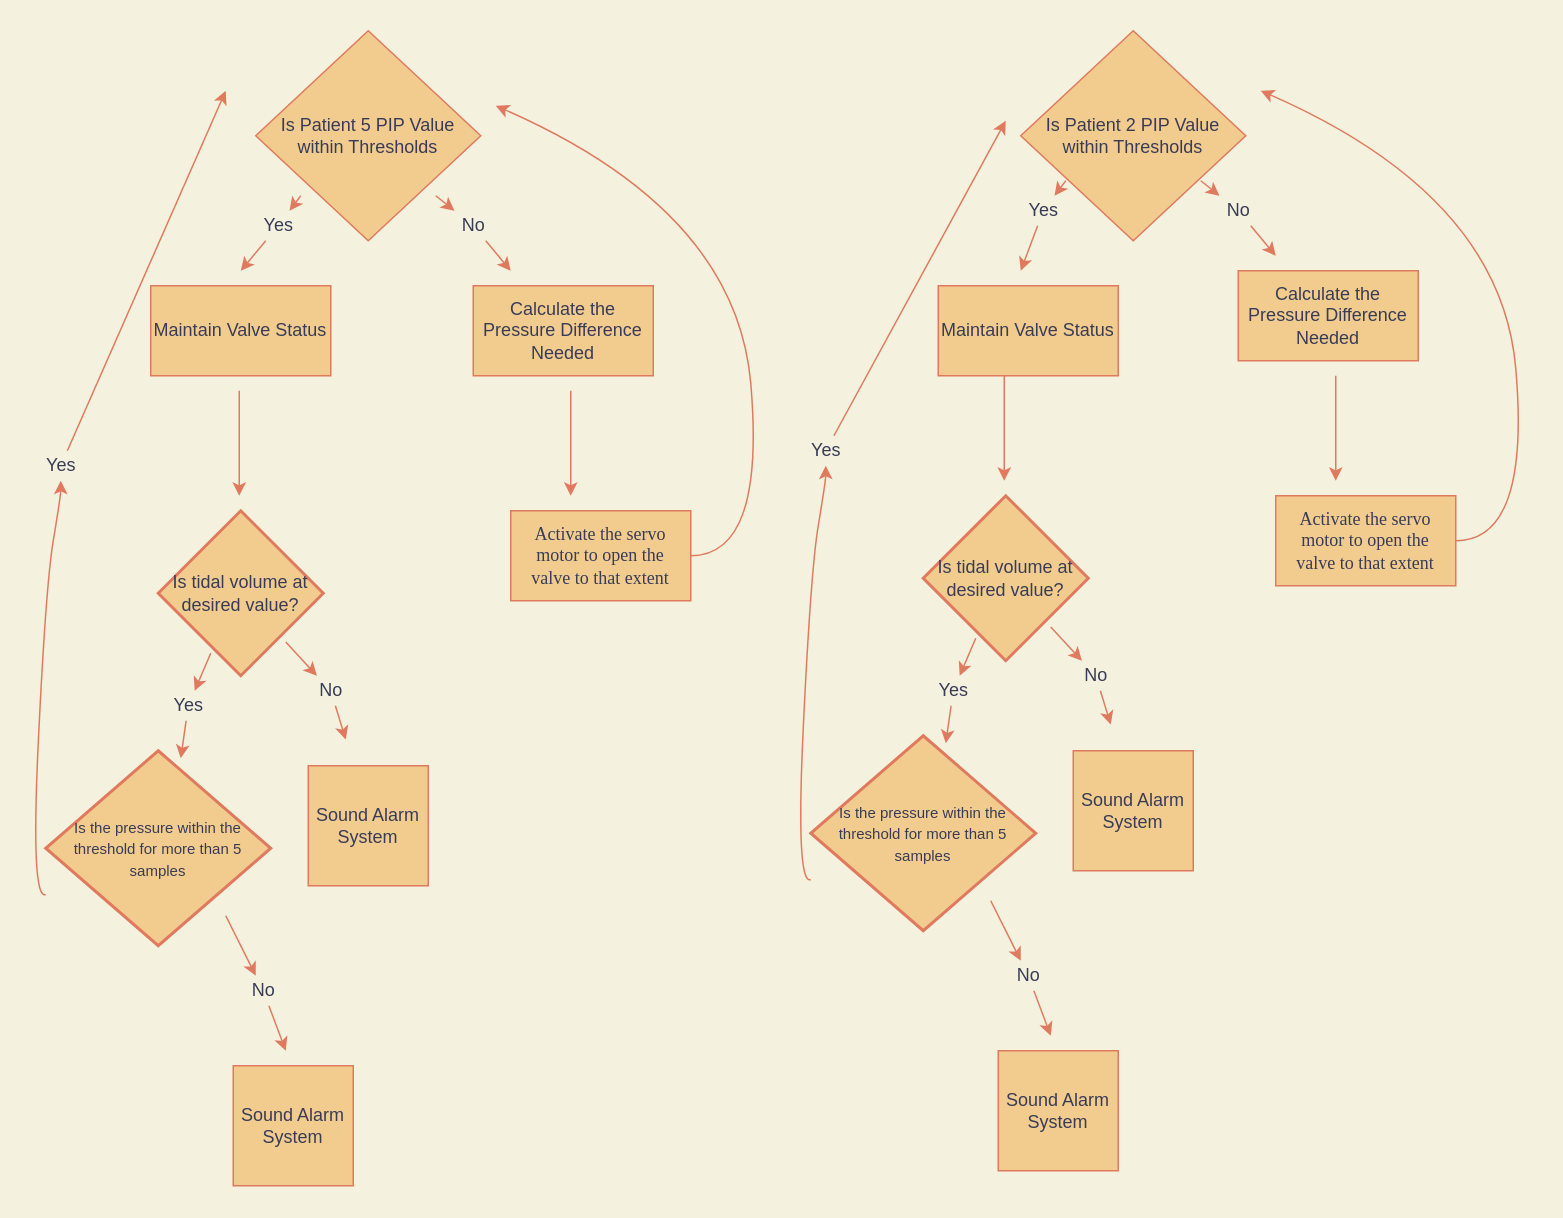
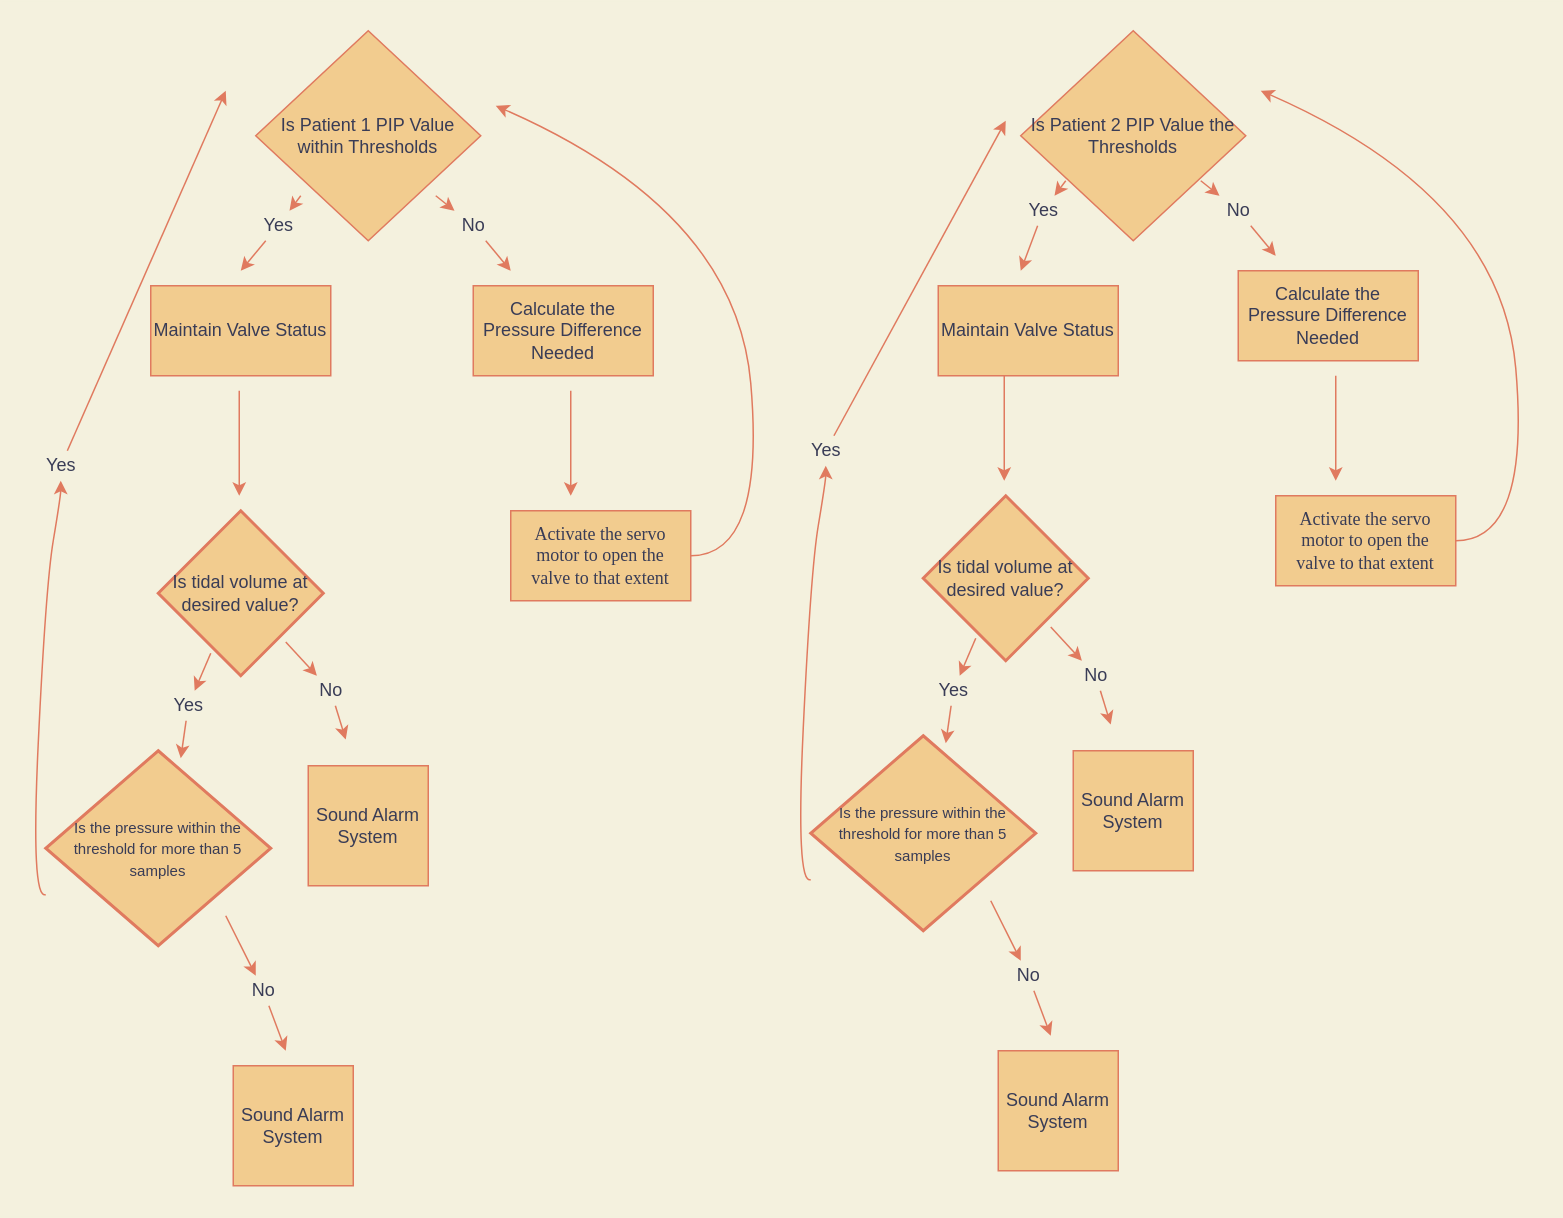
node "Is Patient 5 PIP Value within Thresholds": label "Is Patient 5 PIP Value within Thresholds" -> "Is Patient 1 PIP Value within Thresholds"
node "Is Patient 2 PIP Value within Thresholds": label "Is Patient 2 PIP Value within Thresholds" -> "Is Patient 2 PIP Value the Thresholds"
